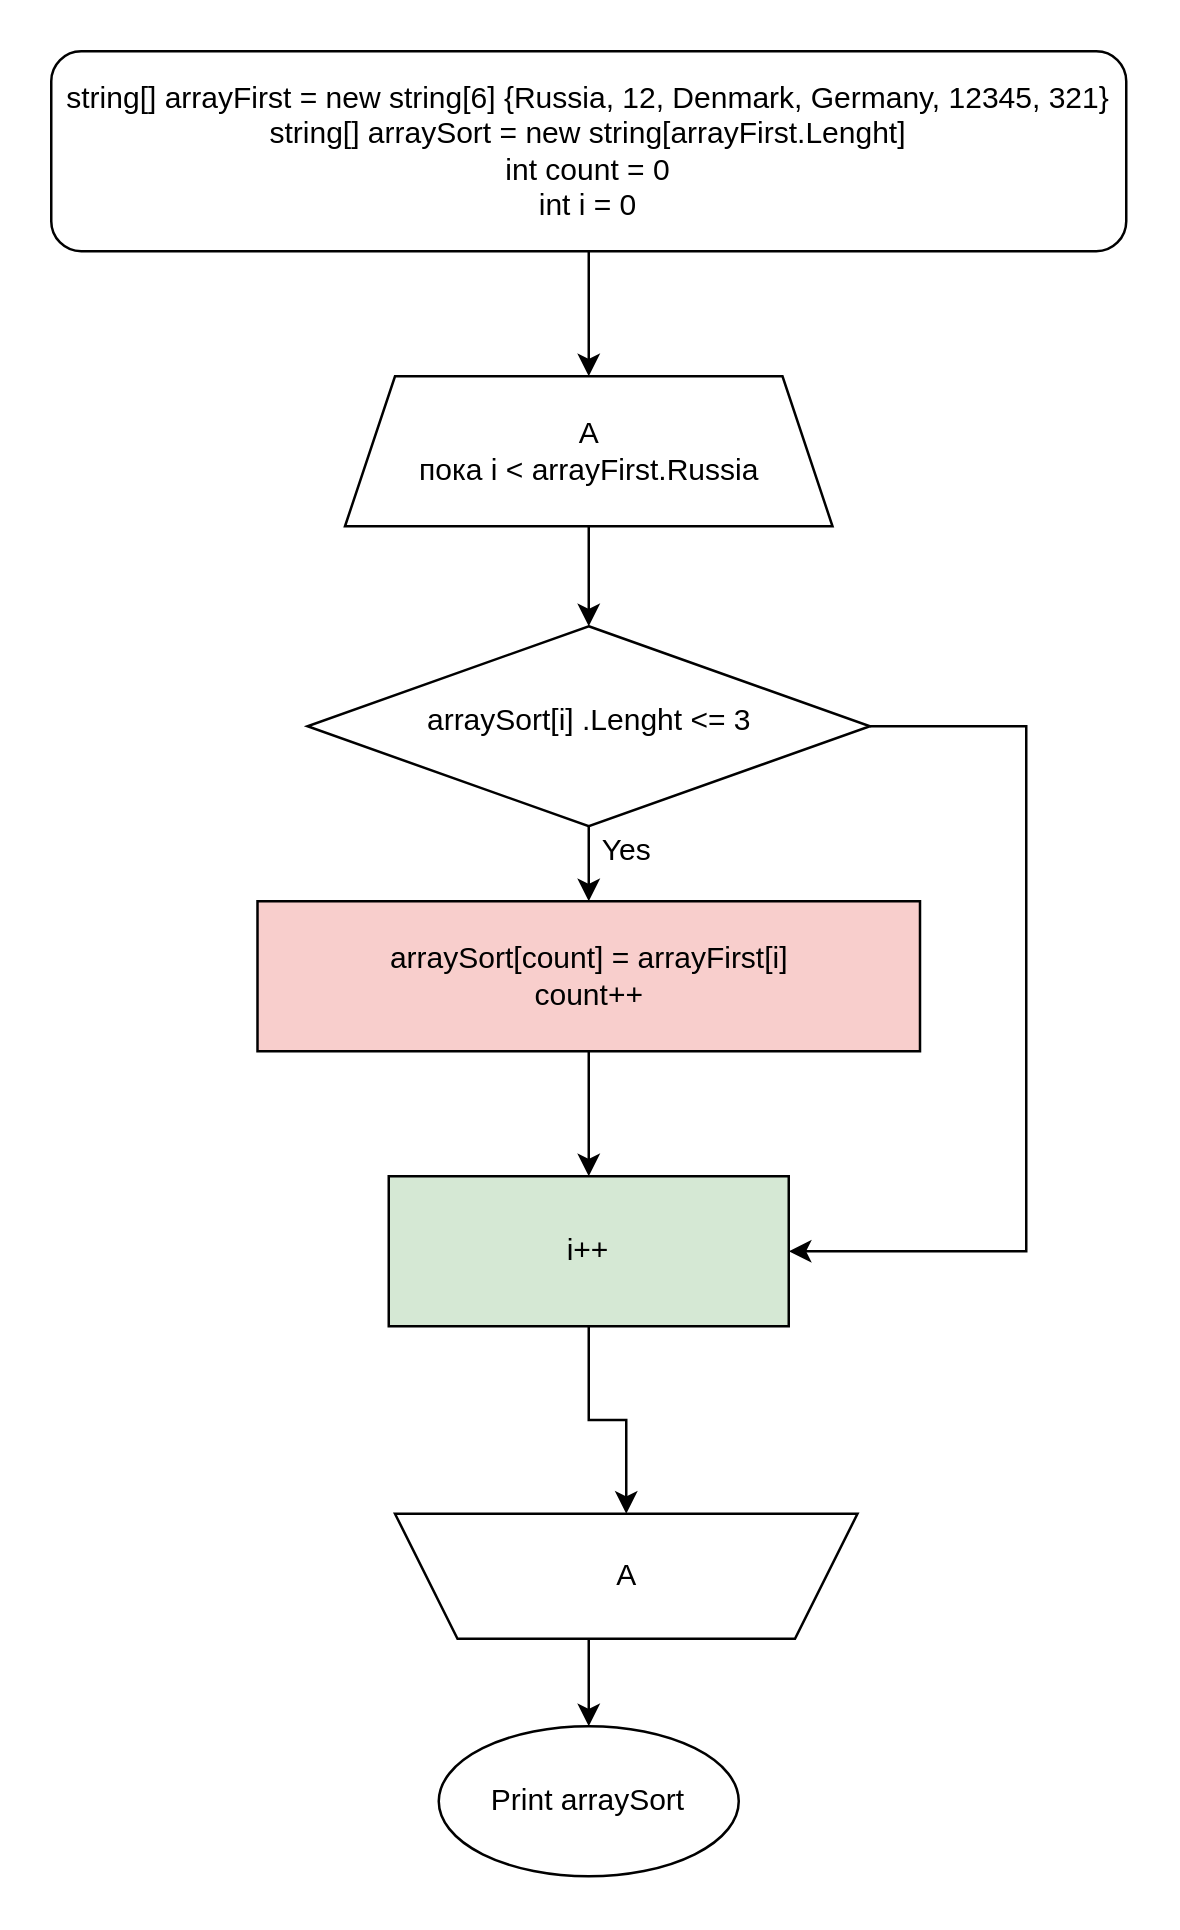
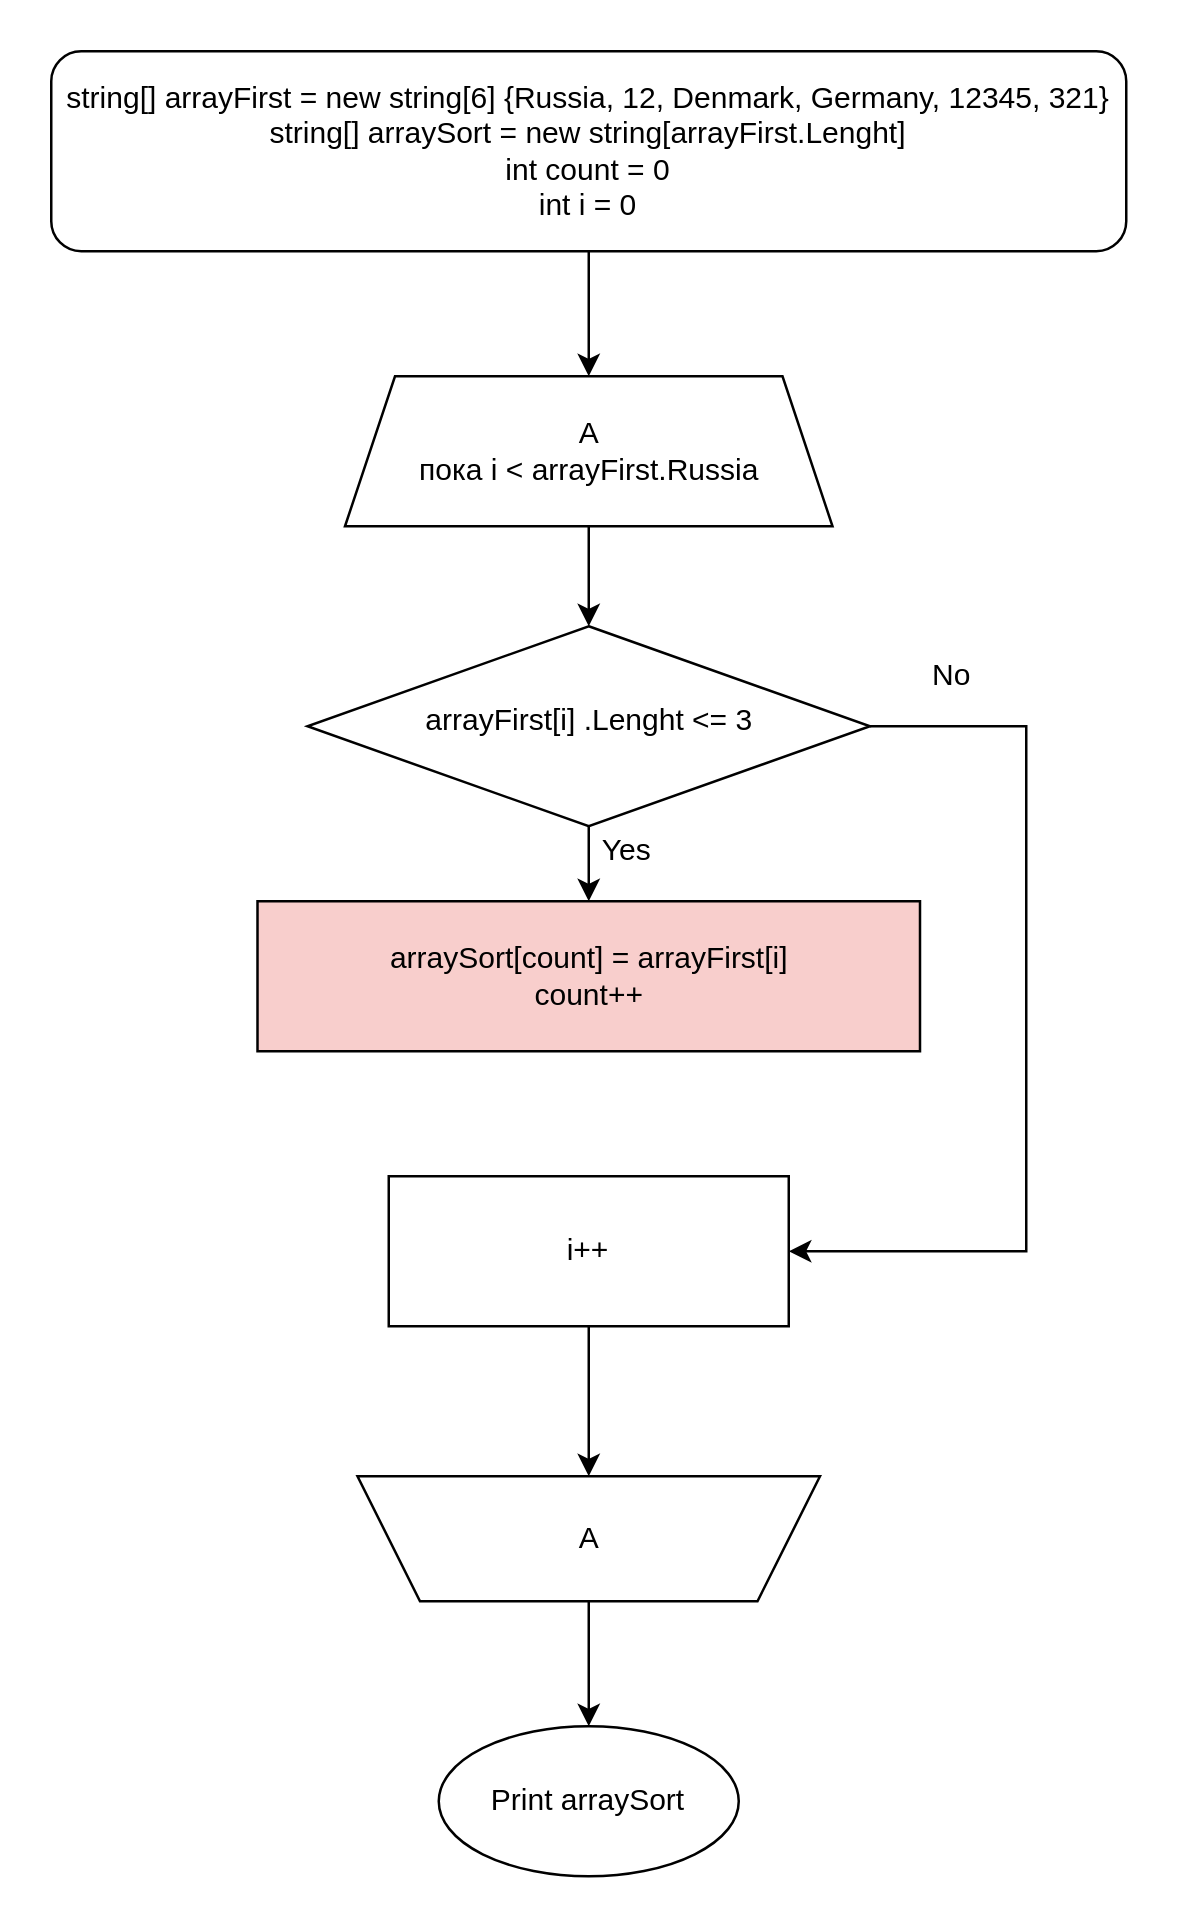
node "No": added
node "arraySort[i] .Lenght <= 3": label "arraySort[i] .Lenght <= 3" -> "arrayFirst[i] .Lenght <= 3"
edge "arraySort[count] = arrayFirst[i] count++" -> "i++": removed
node "i++": fillcolor #d5e8d4 -> #ffffff
node "A": moved (626, 1576) -> (589, 1539)
